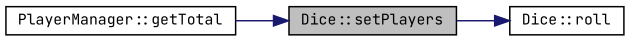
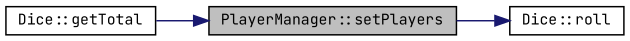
node "PlayerManager::getTotal": label "PlayerManager::getTotal" -> "Dice::getTotal"
node "Dice::setPlayers": label "Dice::setPlayers" -> "PlayerManager::setPlayers"
